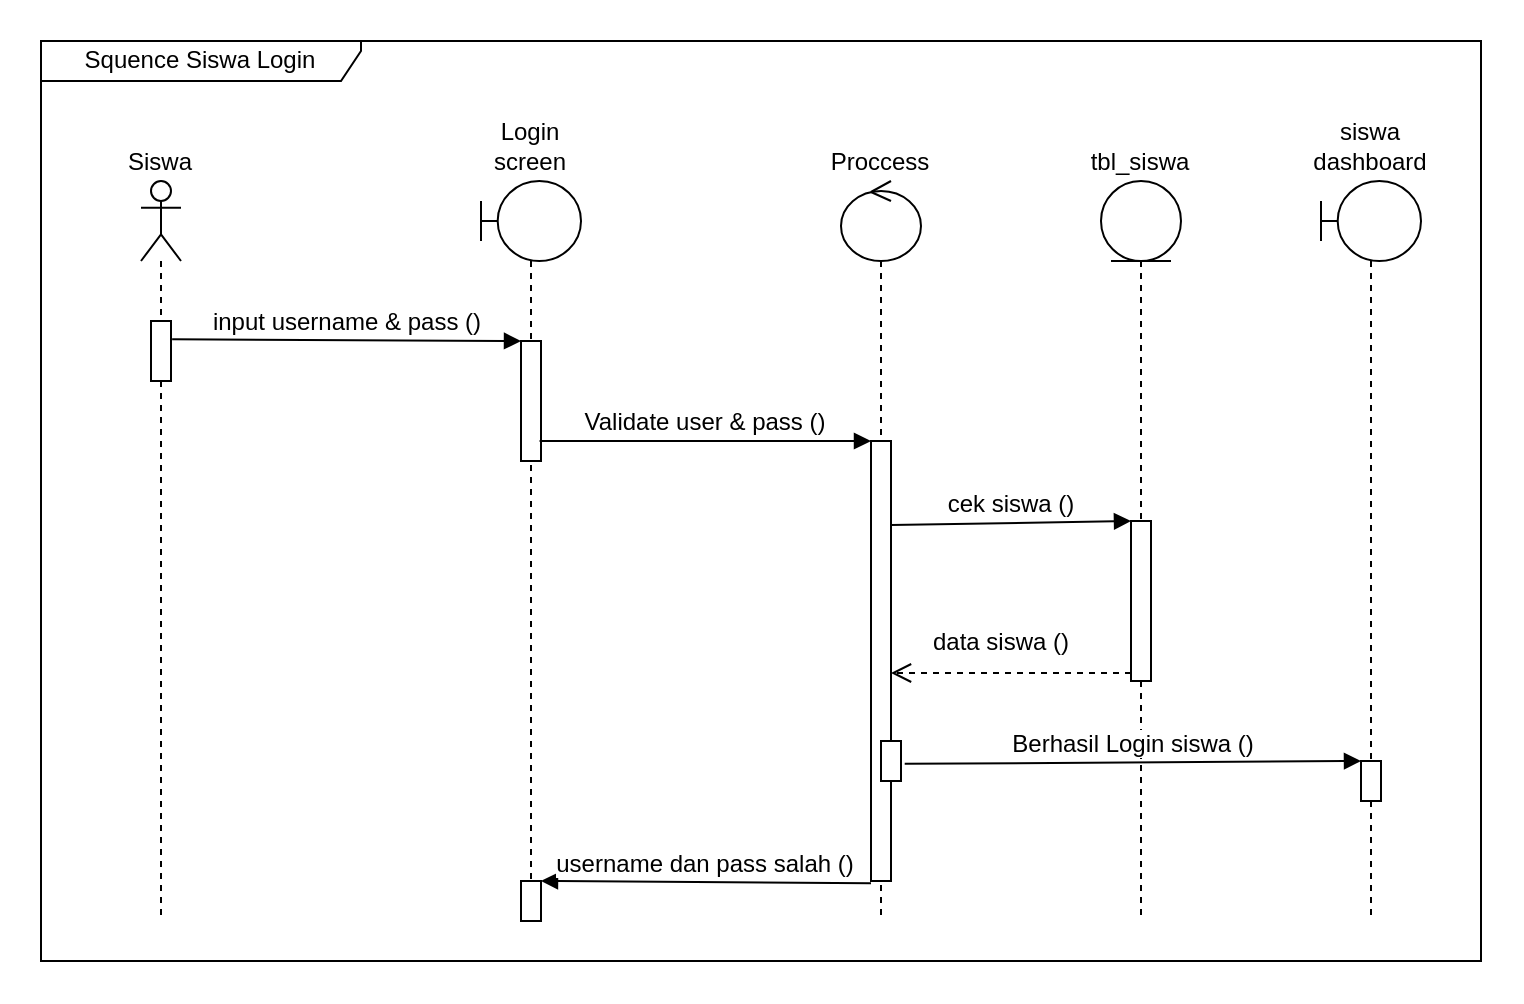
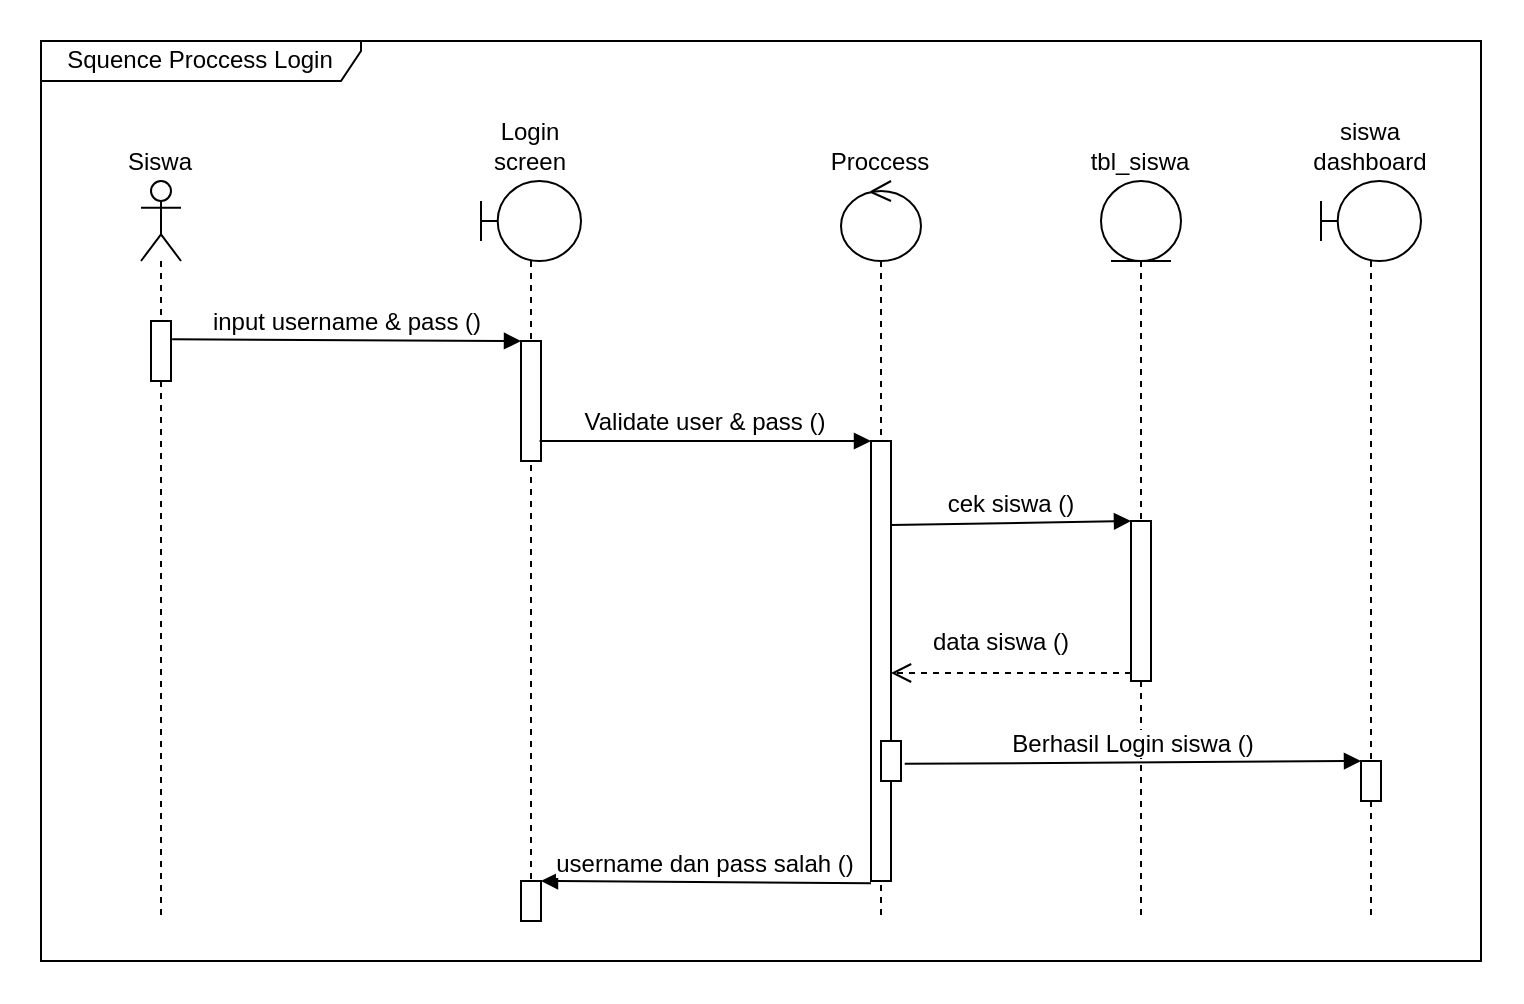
node "Squence Siswa Login": label "Squence Siswa Login" -> "Squence Proccess Login"
